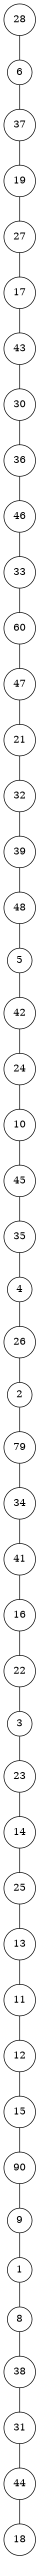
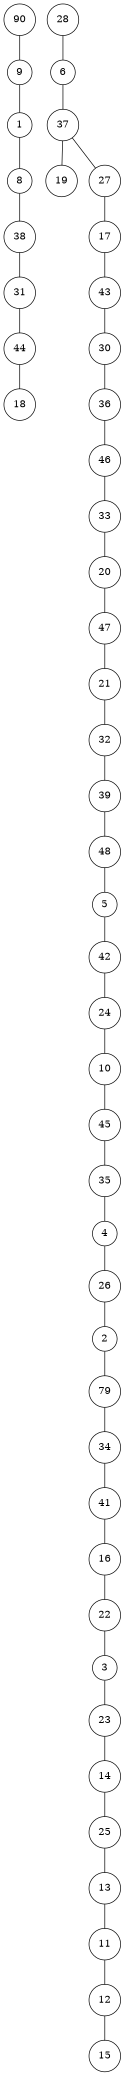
edge "19" -- "27": now "37" -- "27"
node "60": label "60" -> "20"
edge "15" -- "90": removed
